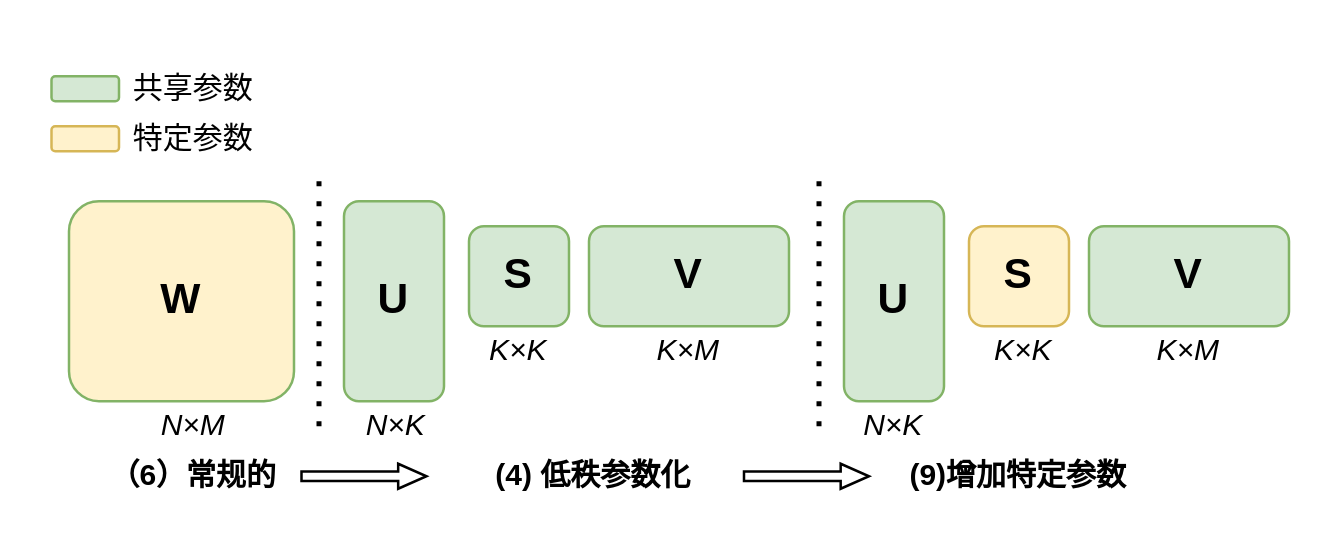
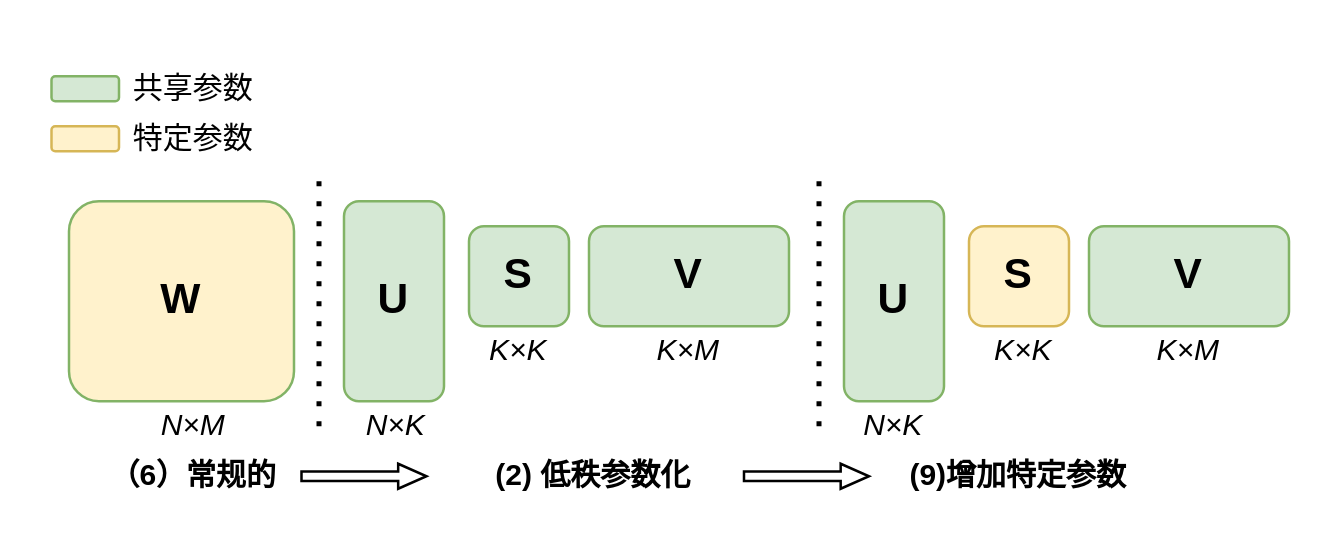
node "(4) 低秩参数化": label "(4) 低秩参数化" -> "(2) 低秩参数化"
